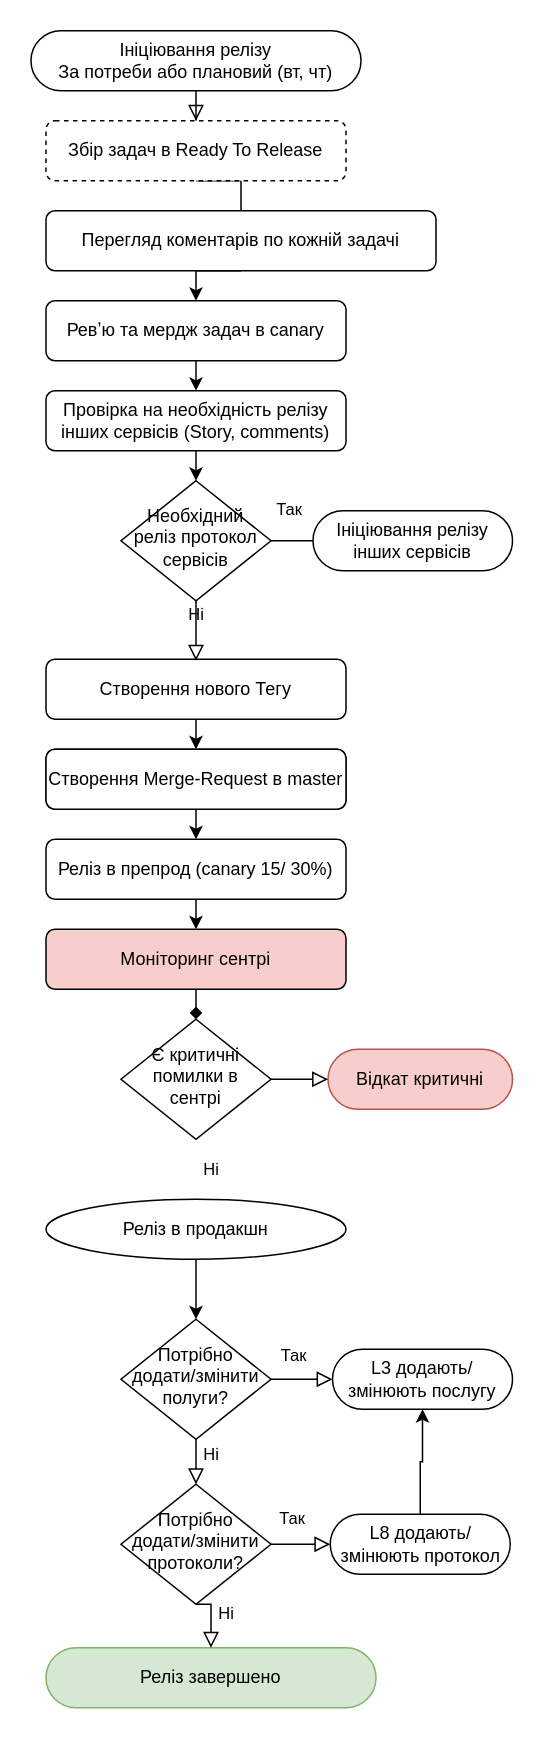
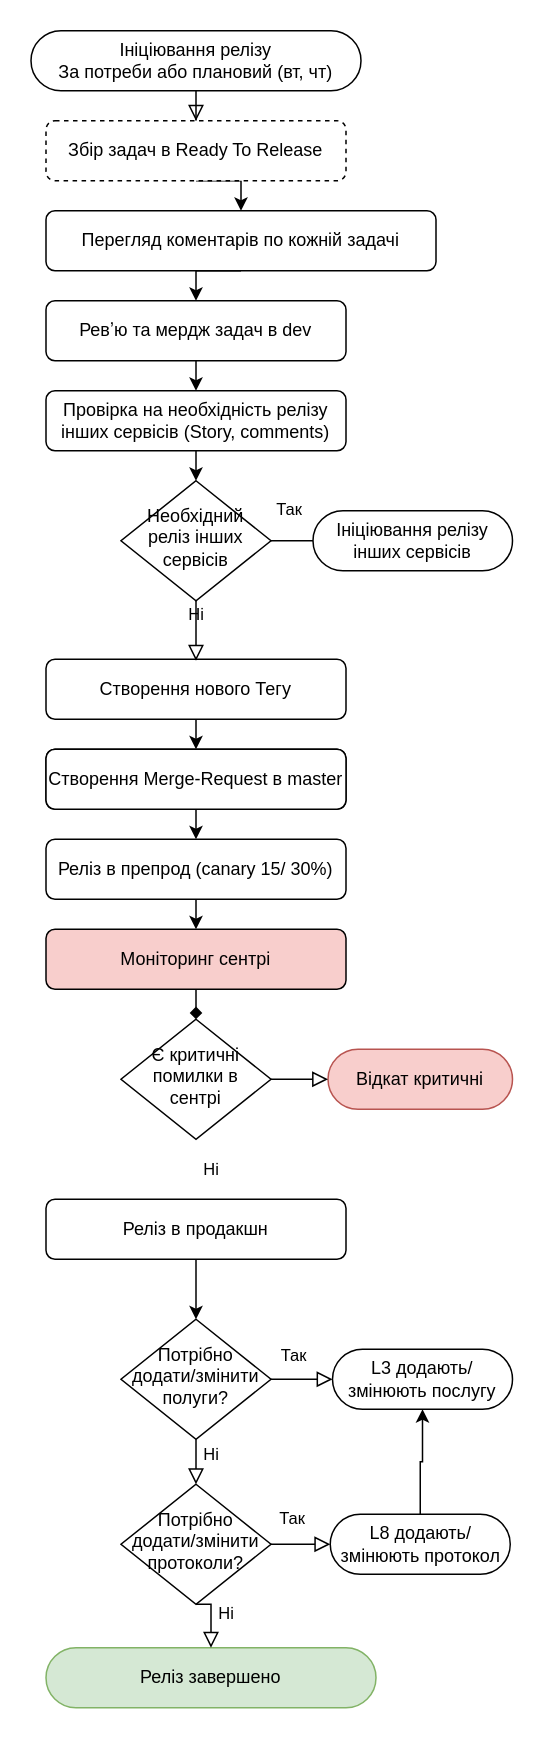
edge "Збір задач в Ready To Release" -- "Перегляд коментарів по кожній задачі": arrowhead none -> classic
node "Ревʼю та мердж задач в canary": label "Ревʼю та мердж задач в canary" -> "Ревʼю та мердж задач в dev"
node "Необхідний реліз протокол сервісів": label "Необхідний реліз протокол сервісів" -> "Необхідний реліз інших сервісів"
node "Реліз в продакшн": shape ellipse -> rounded rectangle
